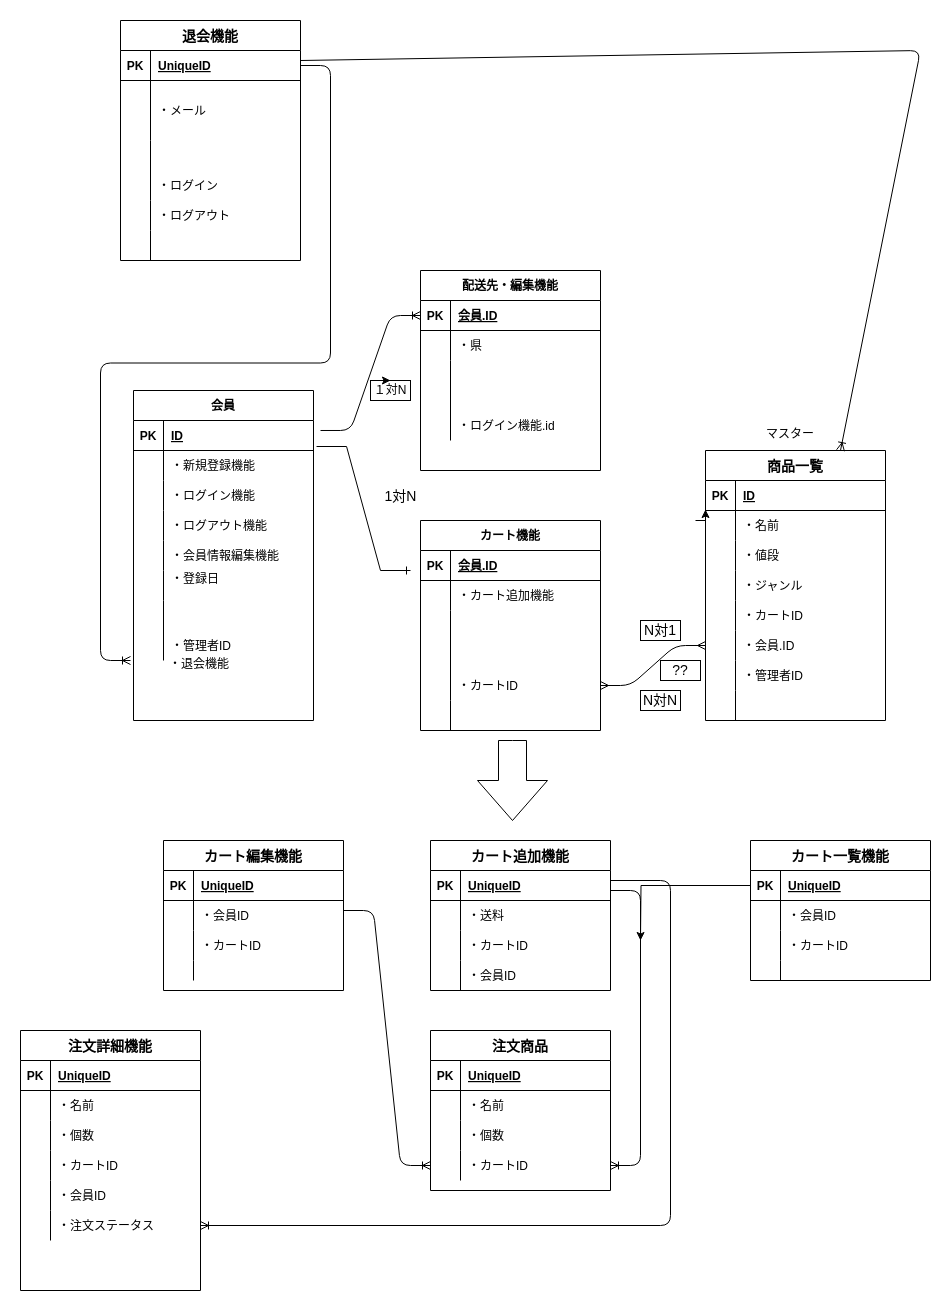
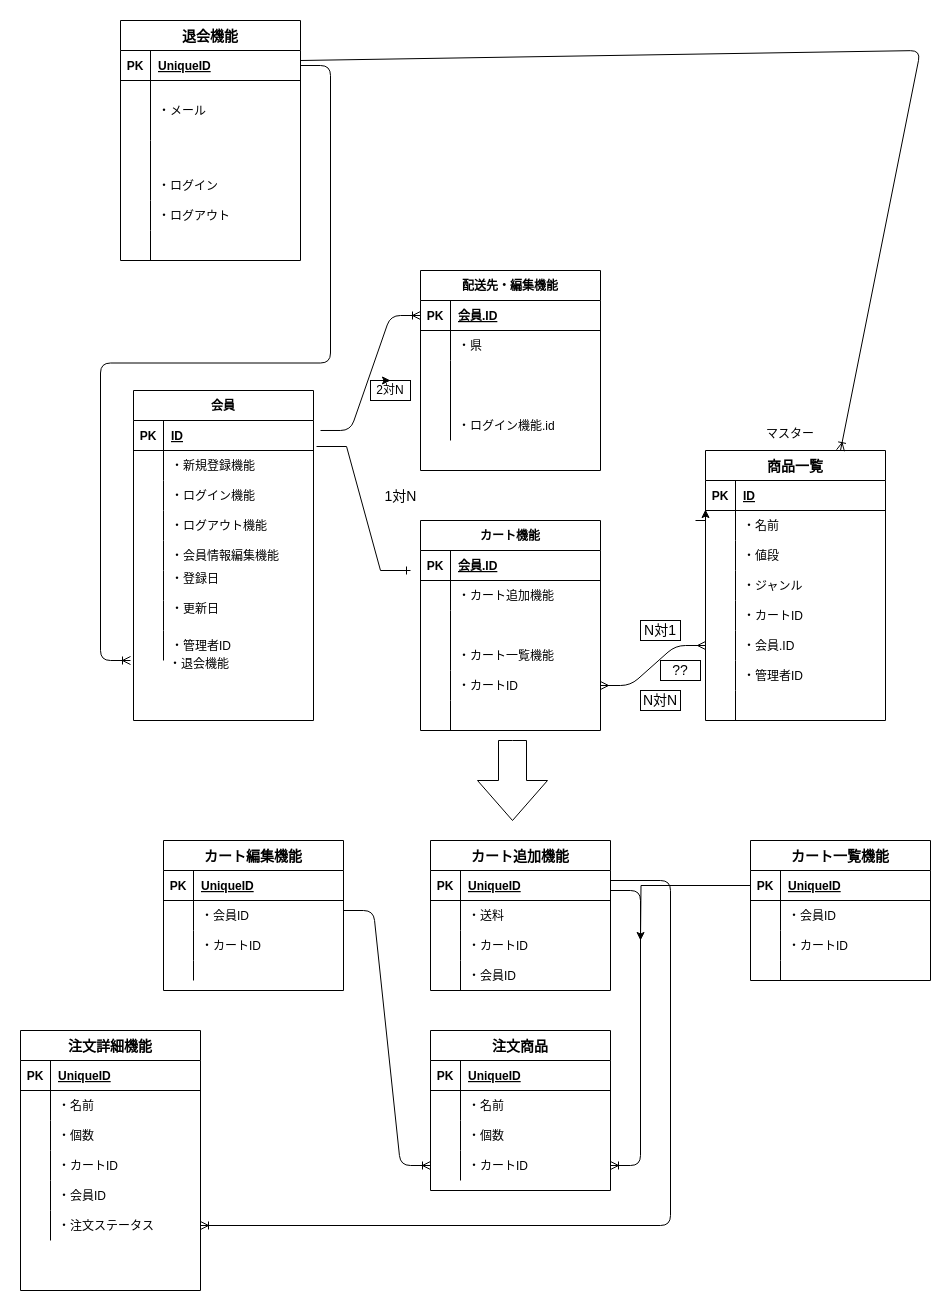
node "１対N": label "１対N" -> "2対N"
node "・更新日": added
node "・カート一覧機能": added
